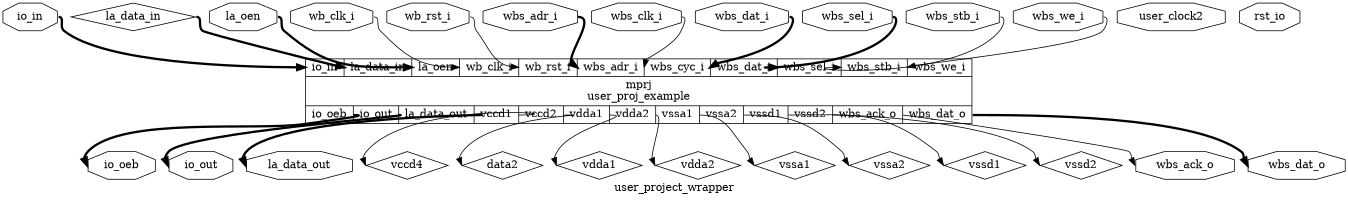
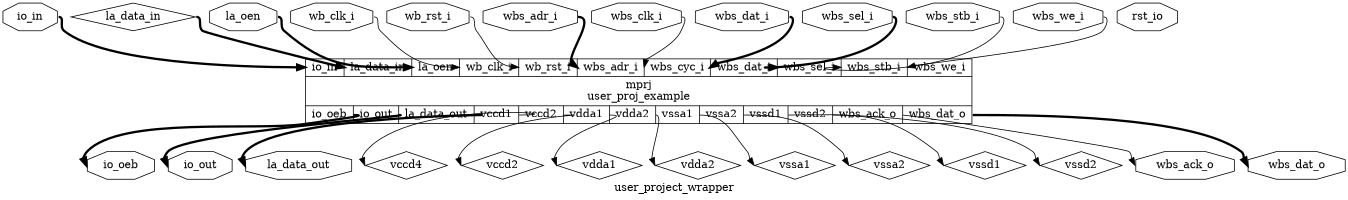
node "user_clock2": removed
node "data2": label "data2" -> "vccd2"
